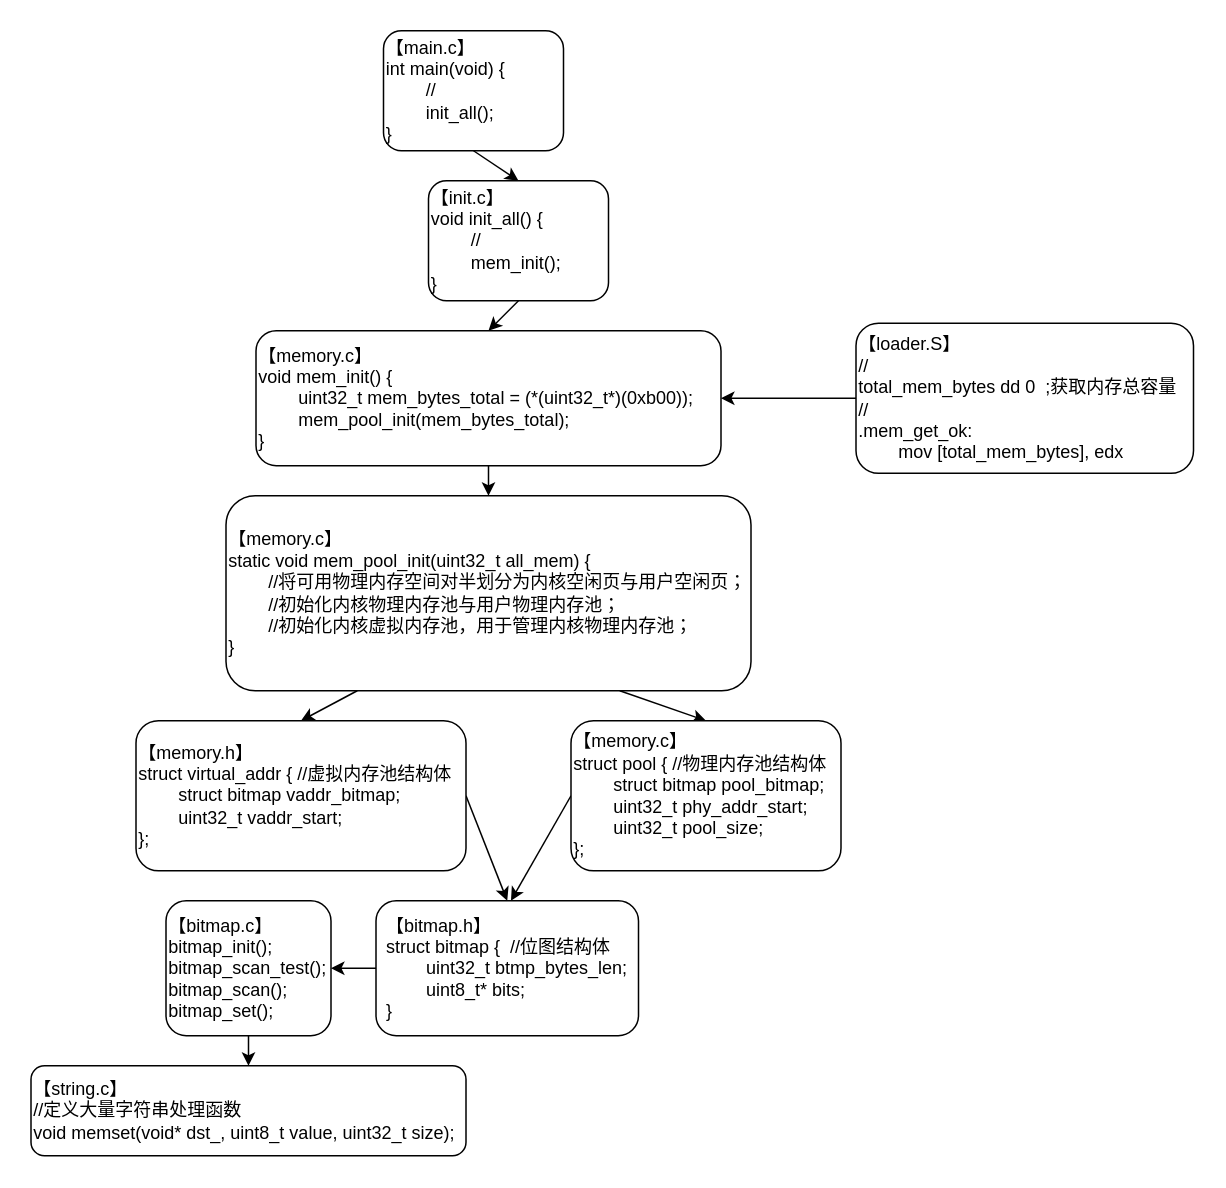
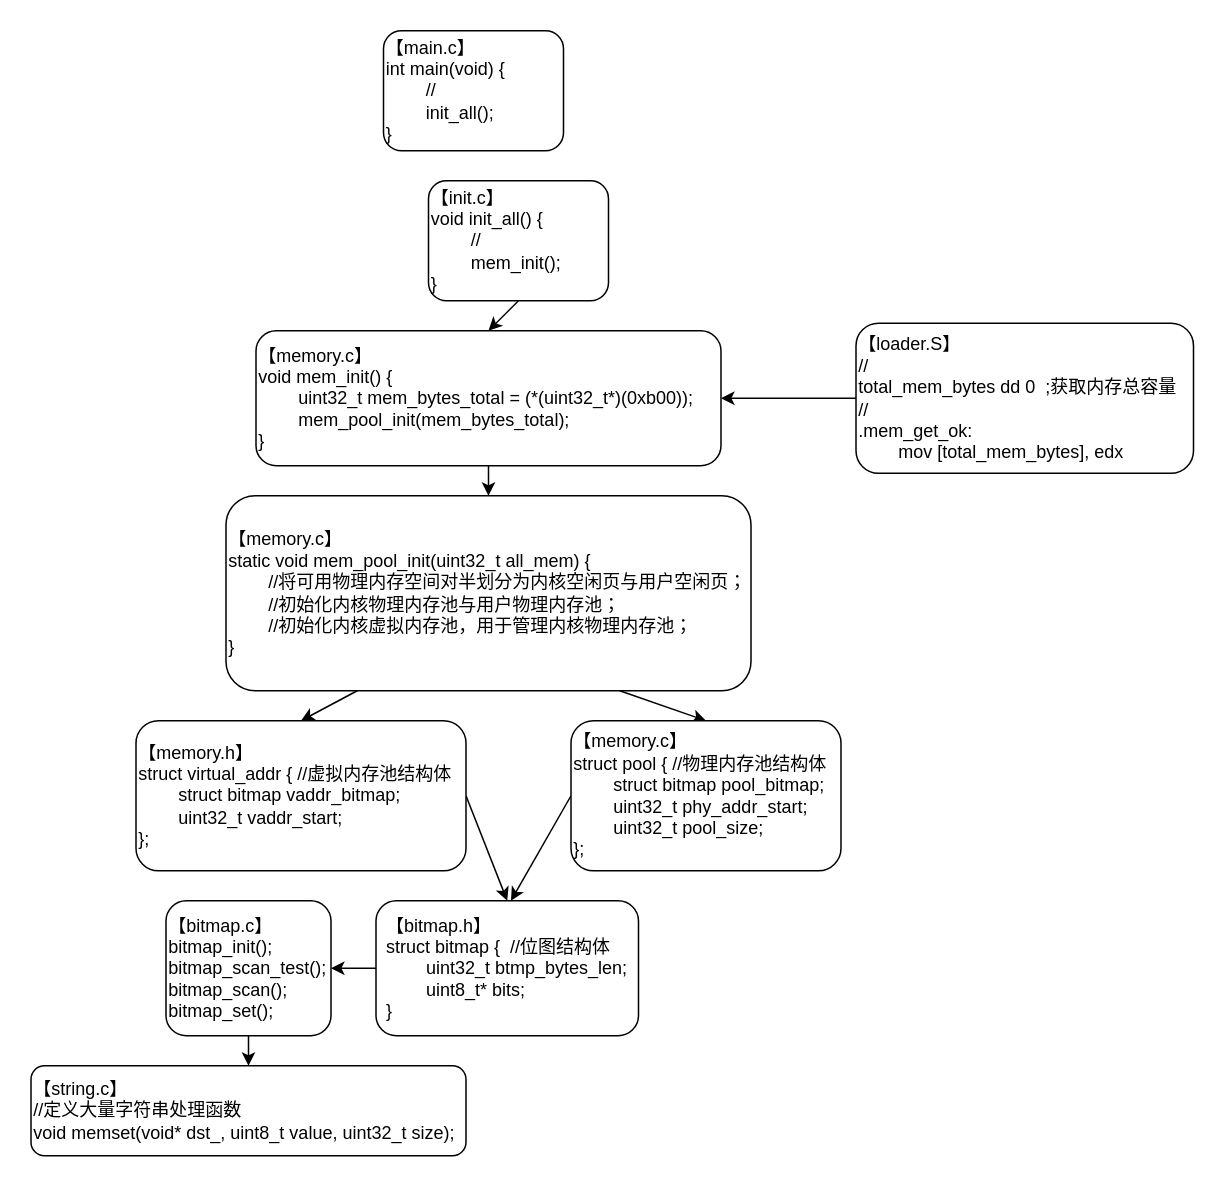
edge "【main.c】 int main(void) { // init_all(); }" -> "【init.c】 void init_all() { // mem_init(); }": removed
